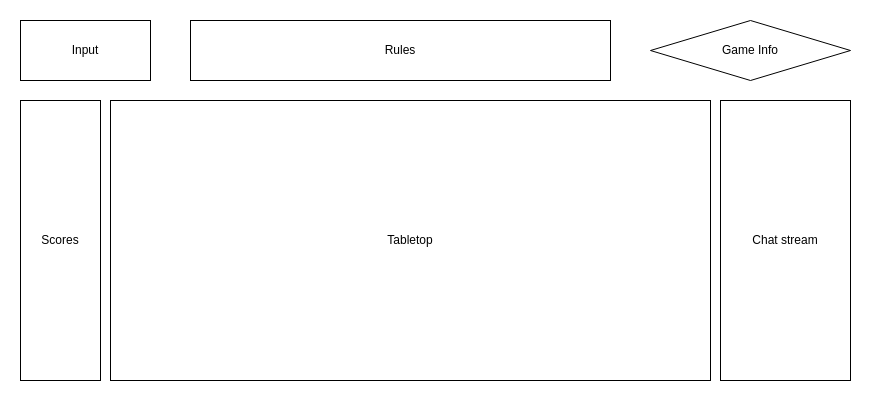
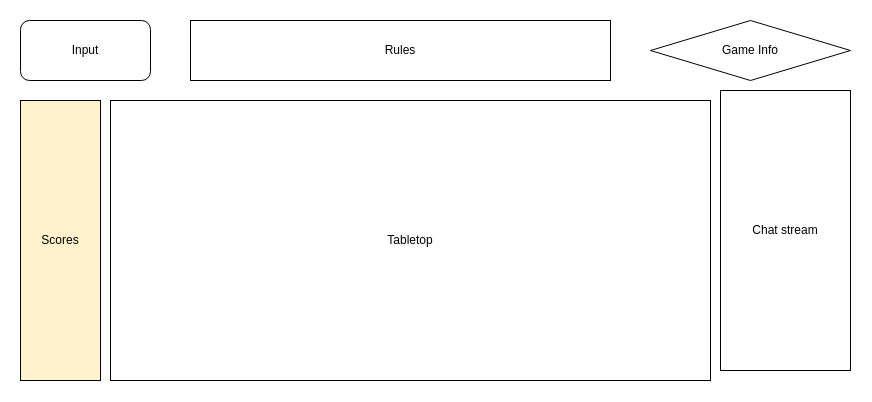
node "Input": shape rectangle -> rounded rectangle
node "Scores": fillcolor #ffffff -> #fff2cc
node "Chat stream": moved (786, 241) -> (786, 231)
